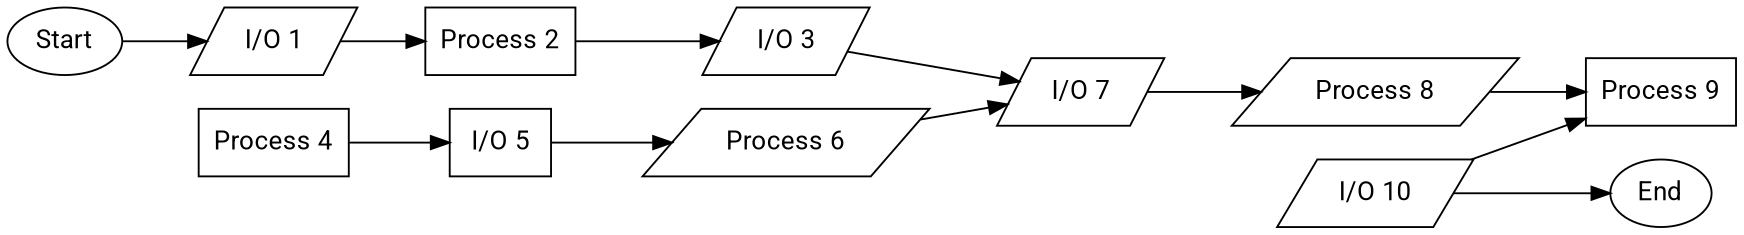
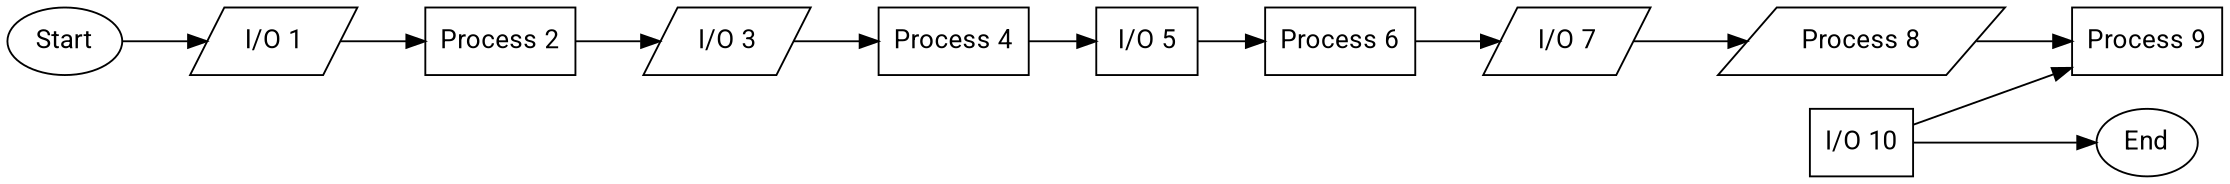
edge "I/O 3" -> "I/O 7": now "I/O 3" -> "Process 4"
node "Process 6": shape parallelogram -> box
node "I/O 10": shape parallelogram -> box
